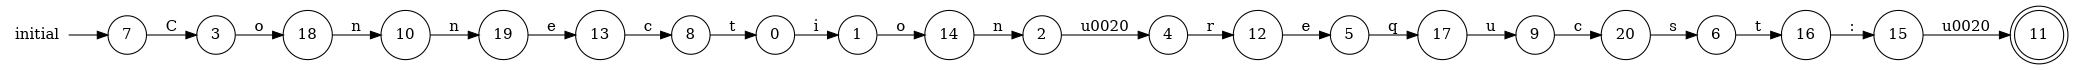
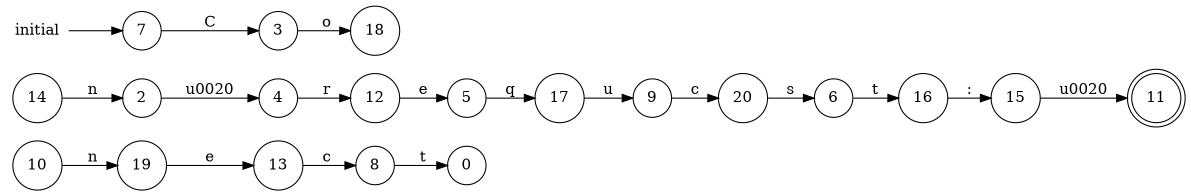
edge "18" -> "10": removed, label "n"
node "1": removed
